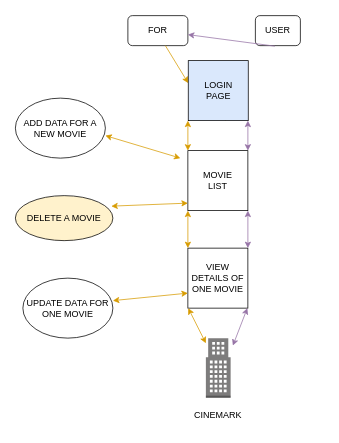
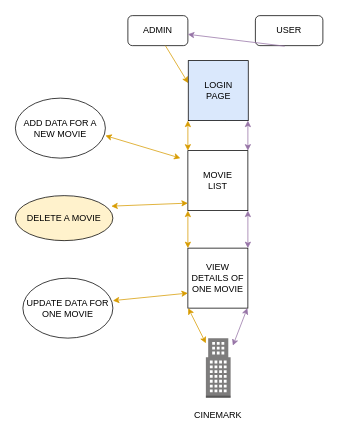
node "FOR": label "FOR" -> "ADMIN"
node "USER": size 45x30 -> 68x30
